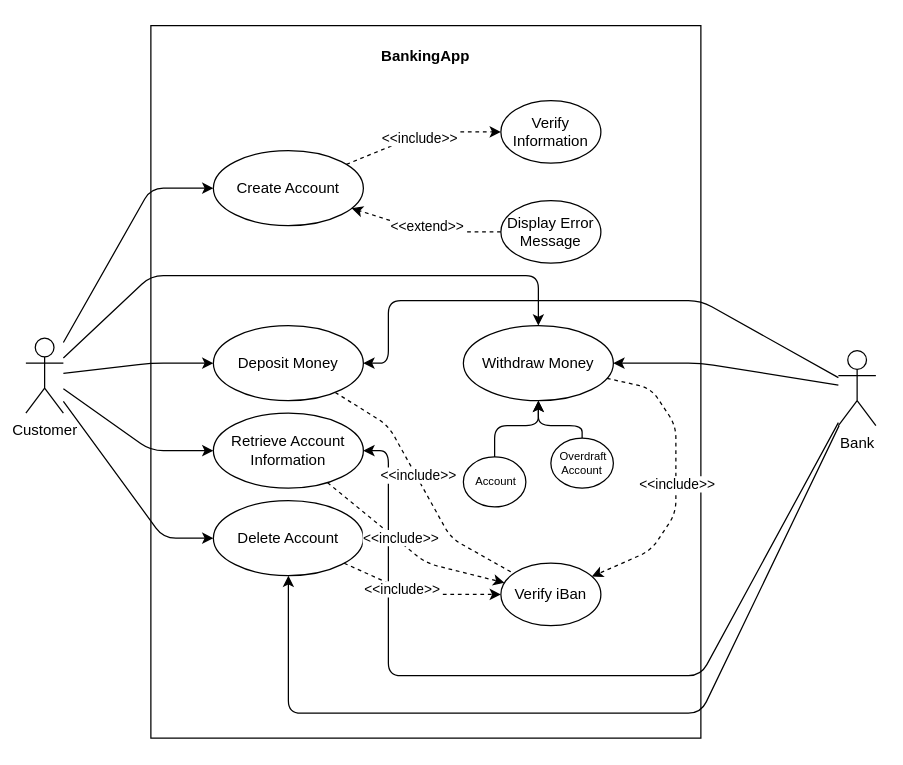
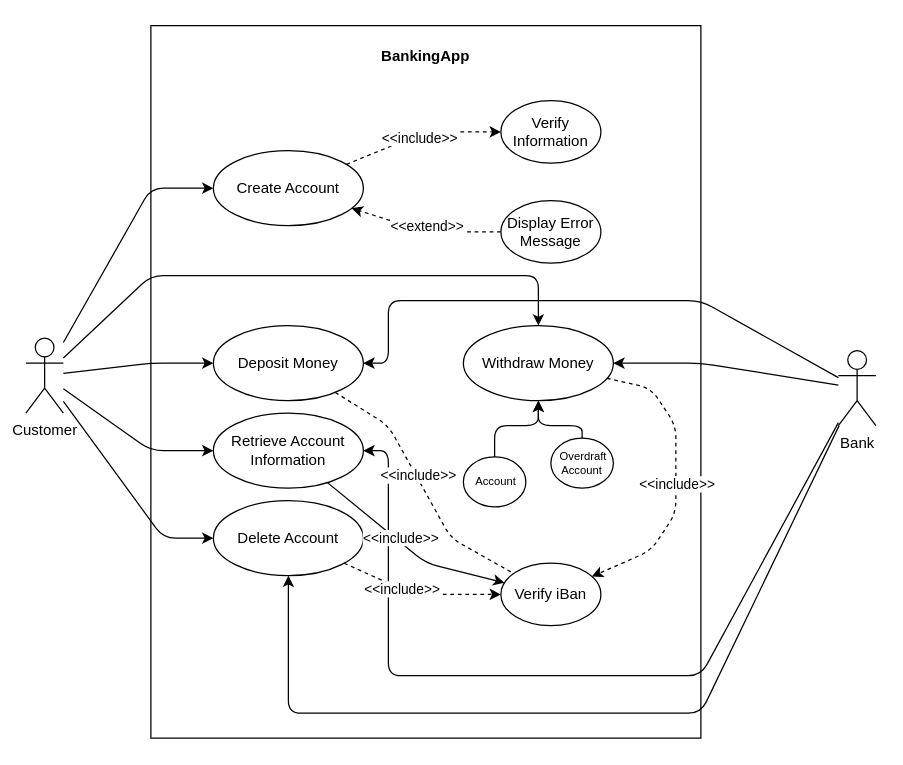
edge "Retrieve Account Information" -> "Verify iBan": style dashed -> solid
